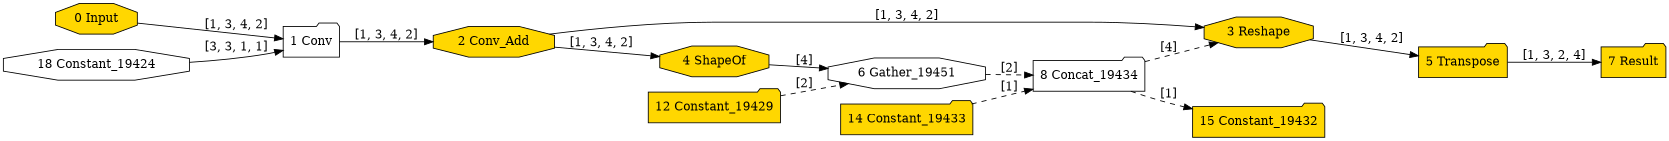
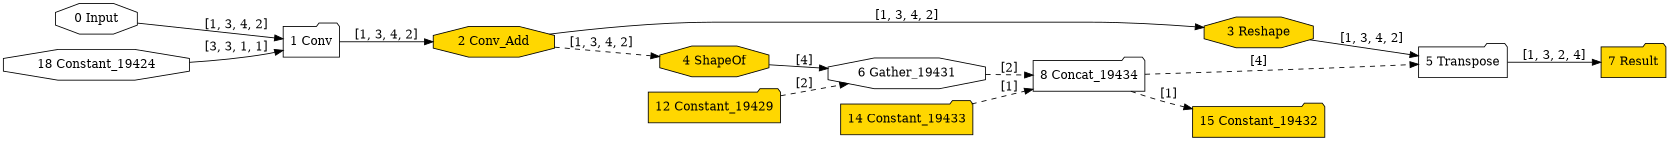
node "0 Input": fillcolor gold -> white
edge "2 Conv_Add" -> "4 ShapeOf": style solid -> dashed
edge "8 Concat_19434" -> "3 Reshape": now "8 Concat_19434" -> "5 Transpose"
node "5 Transpose": fillcolor gold -> white
node "6 Gather_19451": label "6 Gather_19451" -> "6 Gather_19431"
